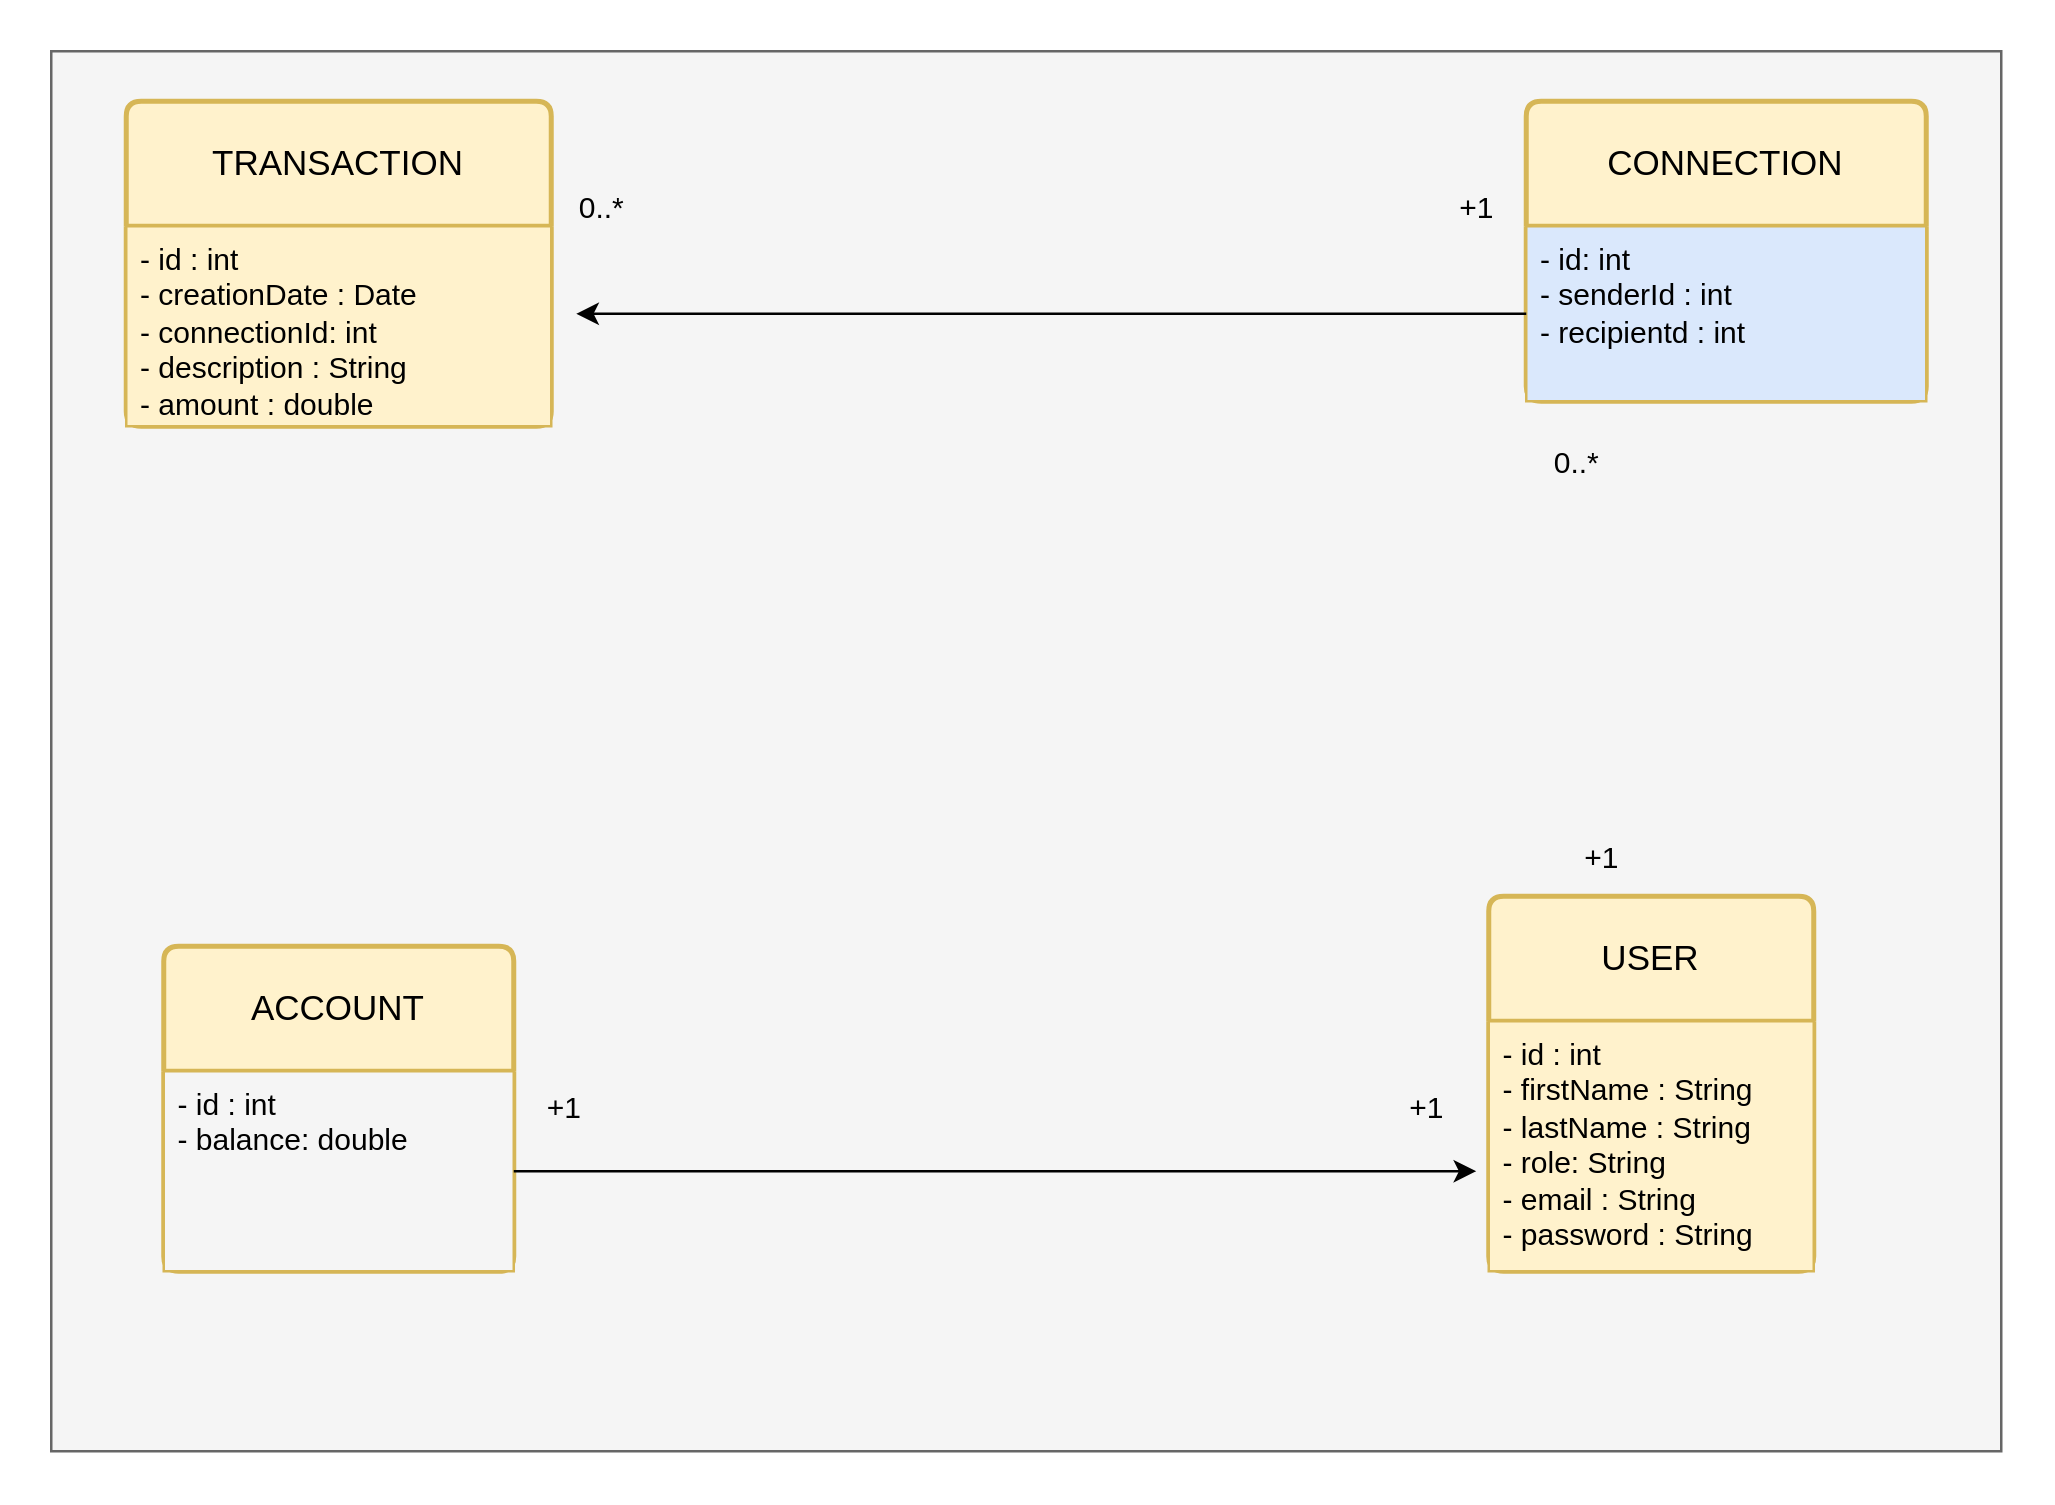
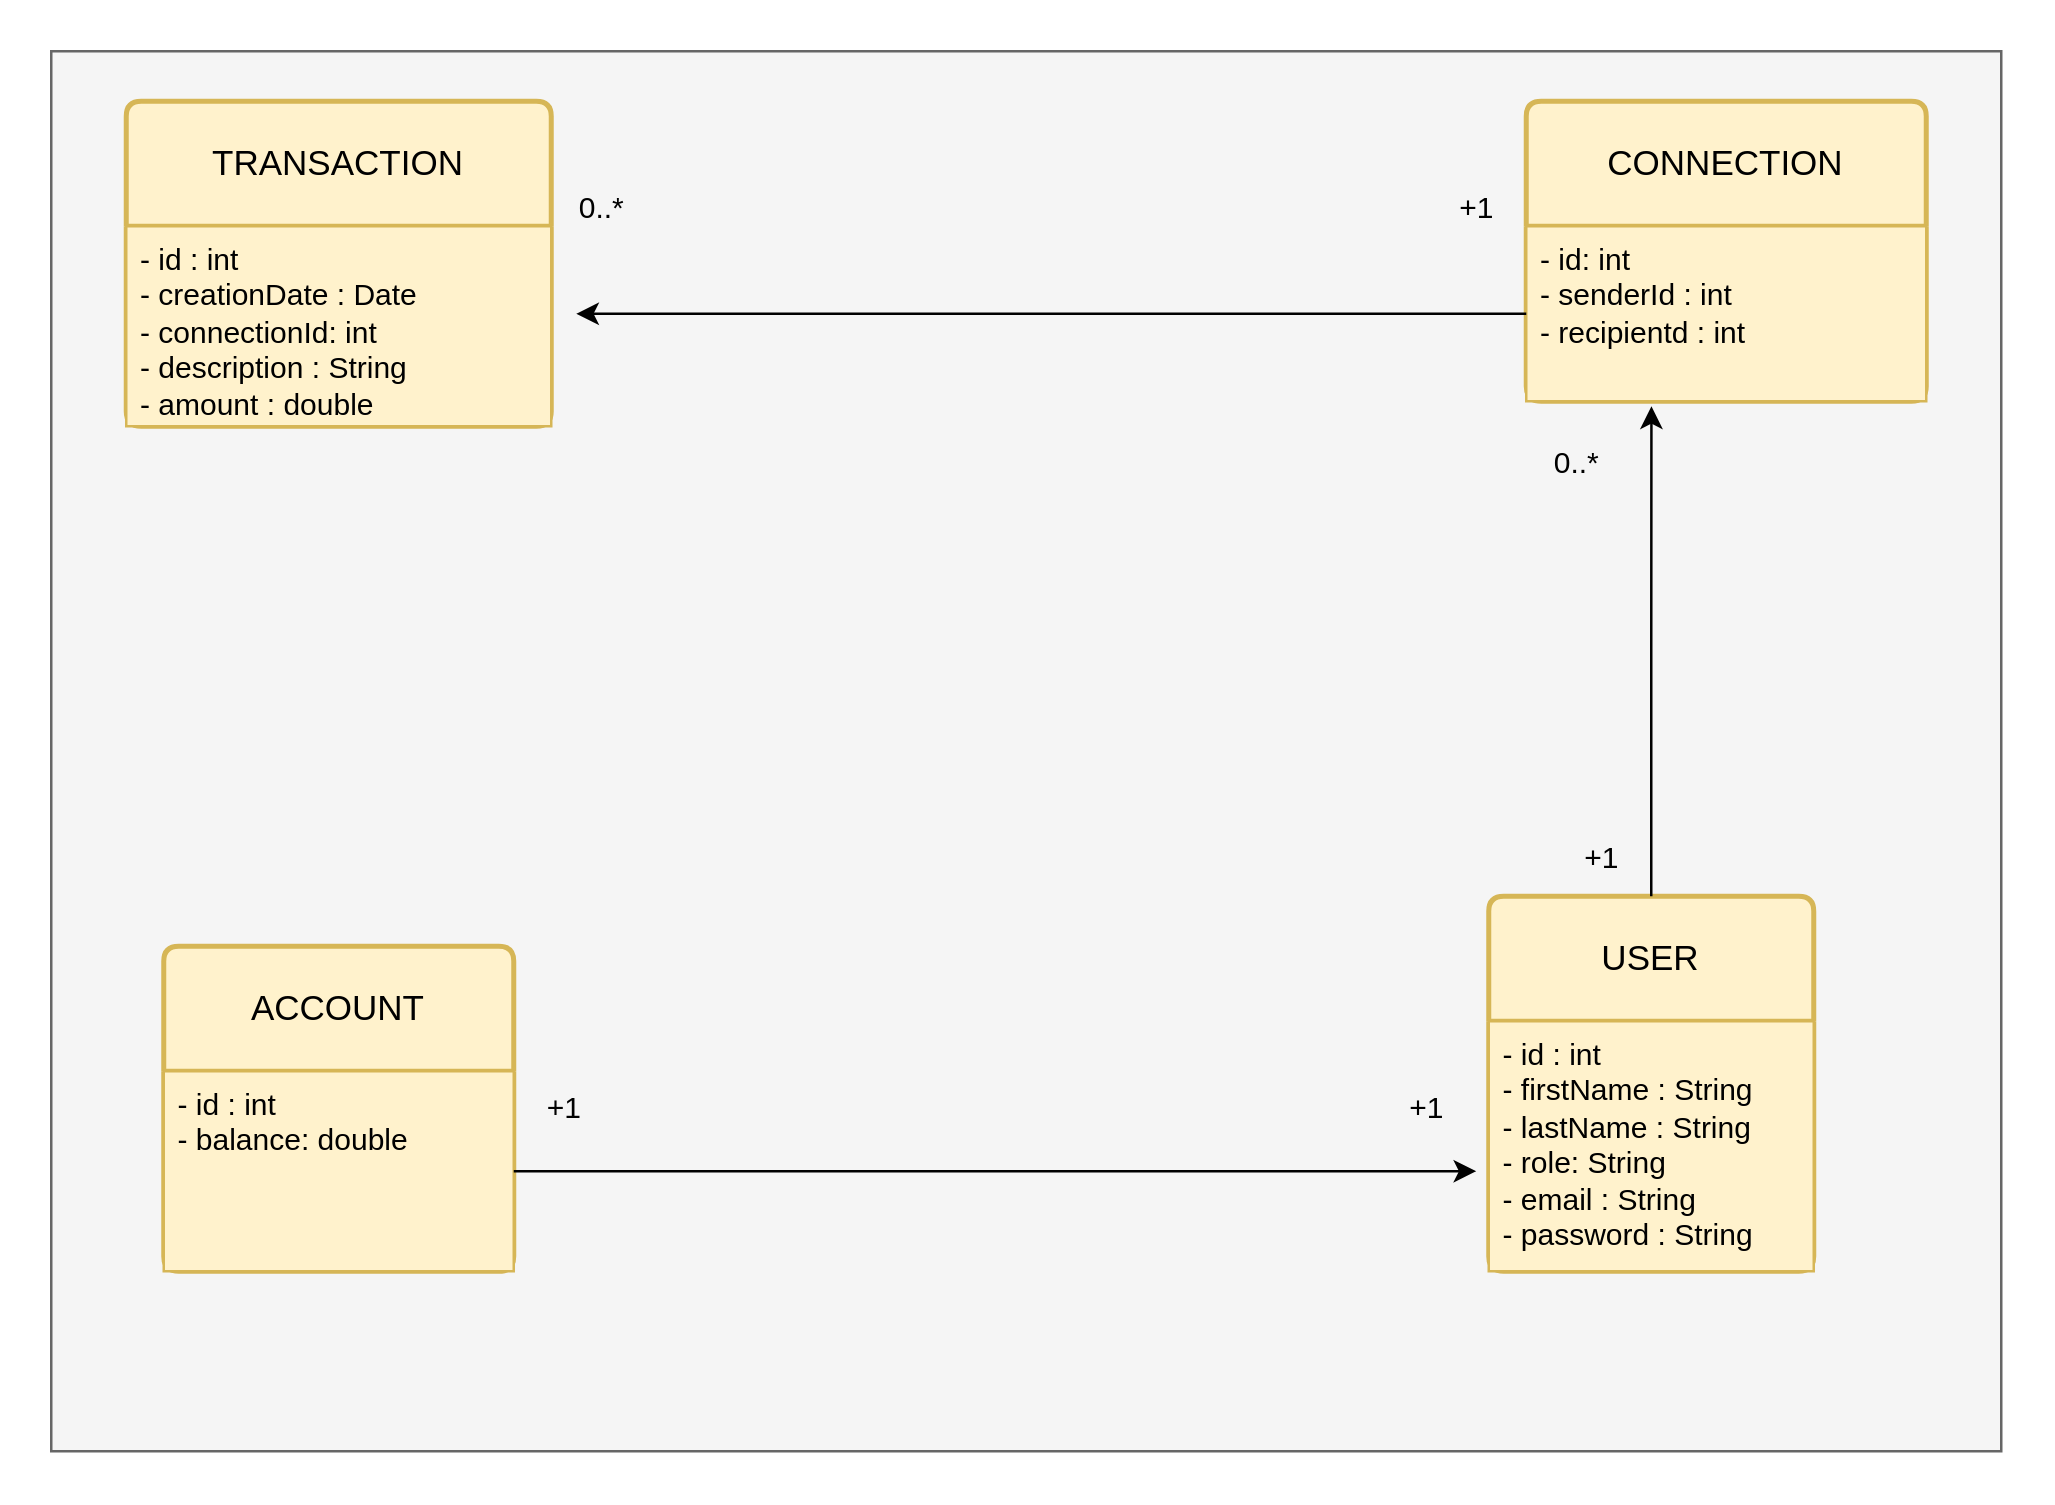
node "- id: int - senderId : int - recipientd : int": fillcolor #dae8fc -> #fff2cc
edge "USER" -> "- id: int - senderId : int - recipientd : int": added
node "- id : int - balance: double": fillcolor #f5f5f5 -> #fff2cc
